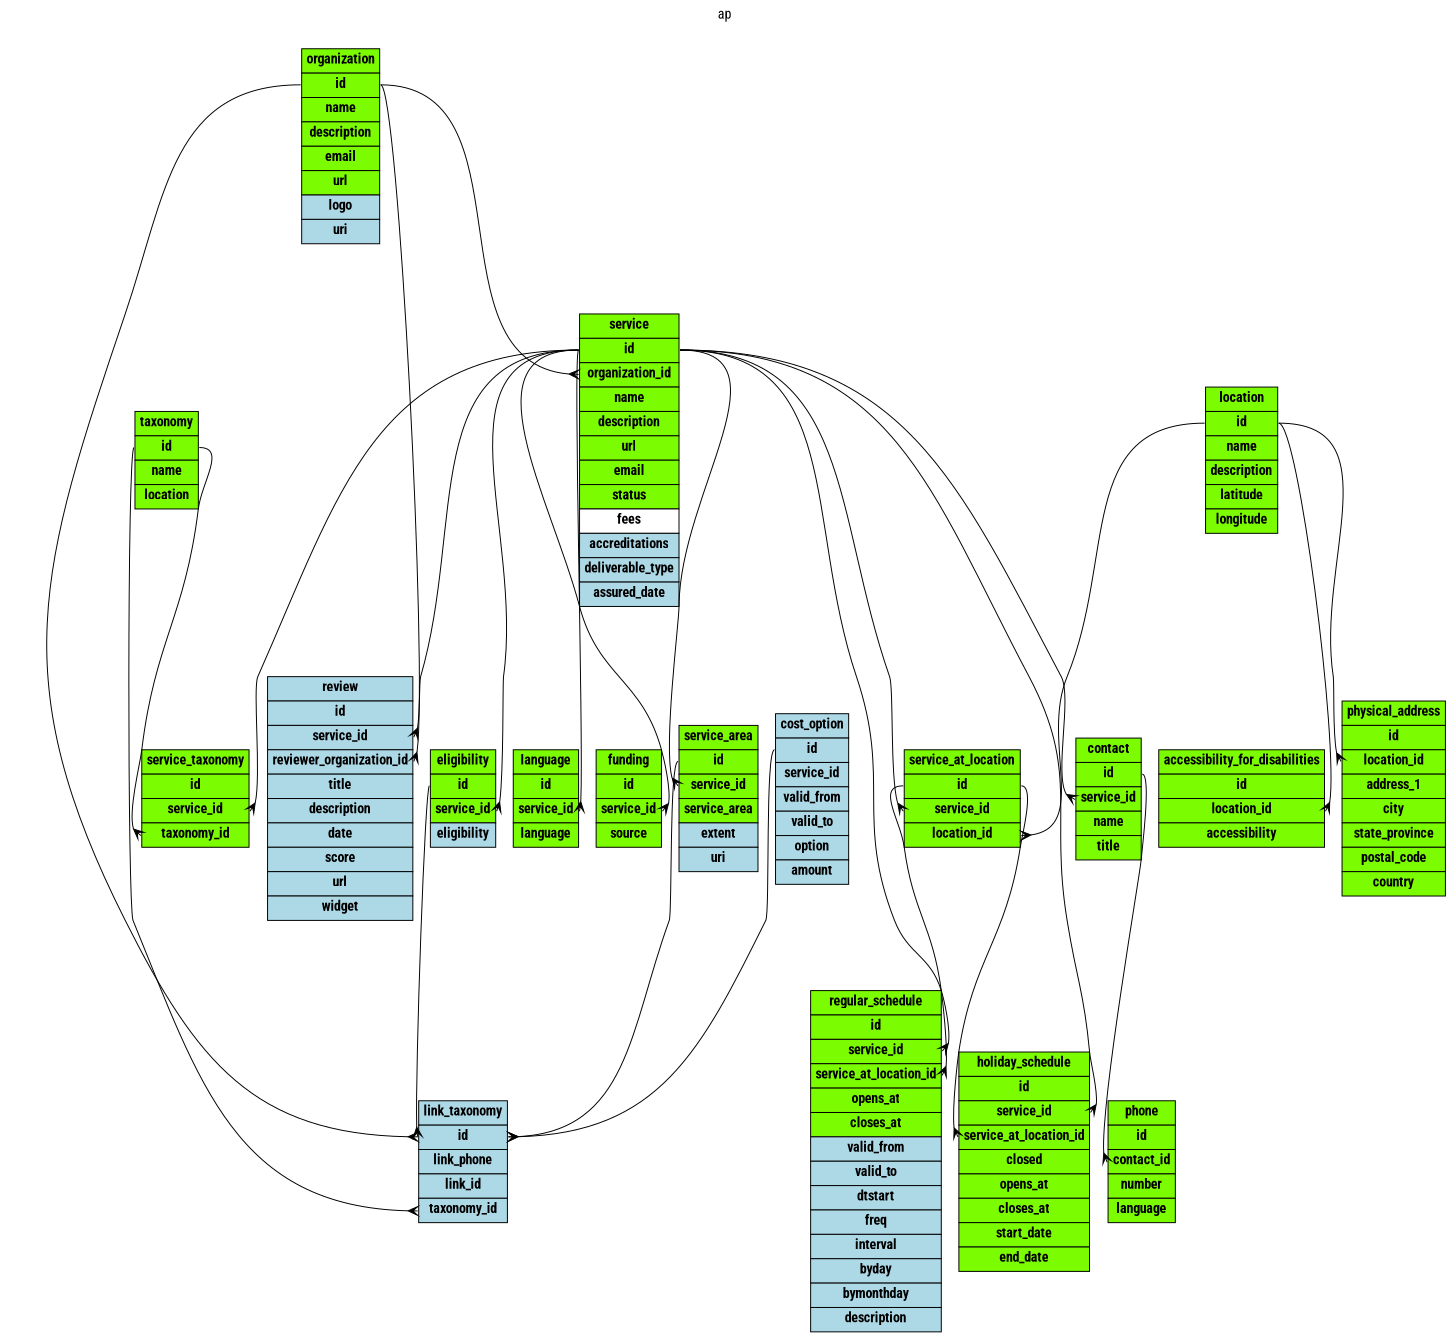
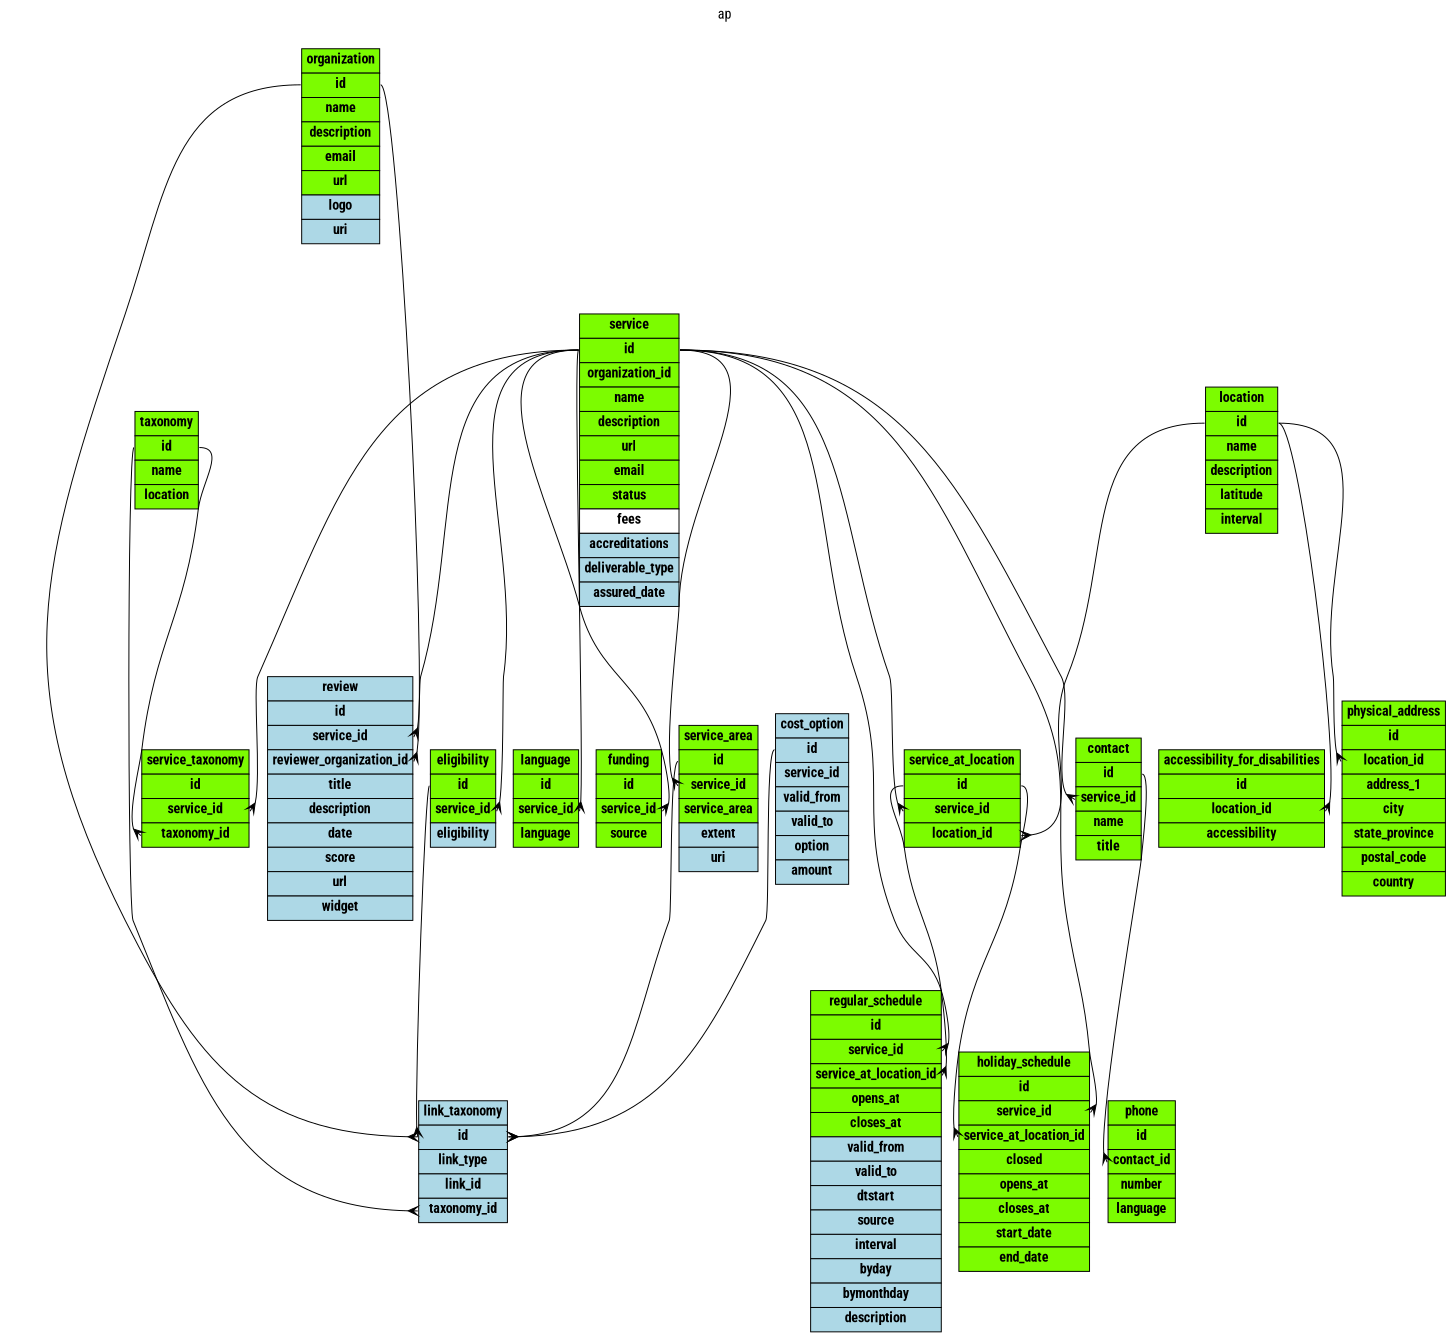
edge "organization" -- "service": removed
node "location": text "longitude" -> "interval"
node "link_taxonomy": text "link_phone" -> "link_type"
node "regular_schedule": text "freq" -> "source"
